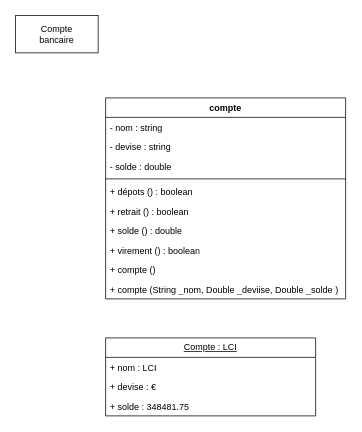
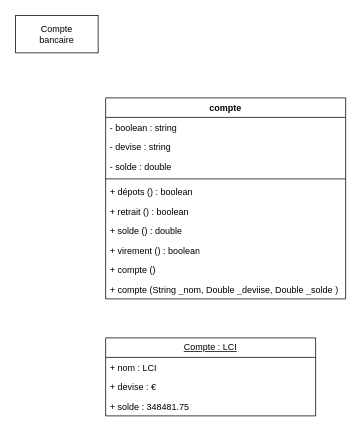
node "- nom : string": label "- nom : string" -> "- boolean : string"
